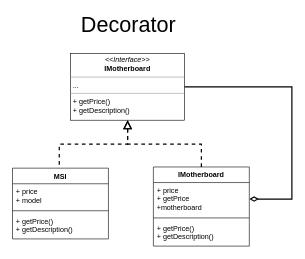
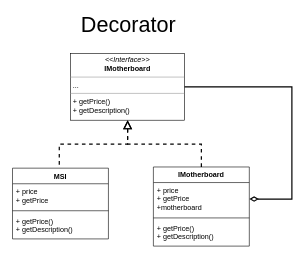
node "+ price + model": label "+ price + model" -> "+ price + getPrice"
